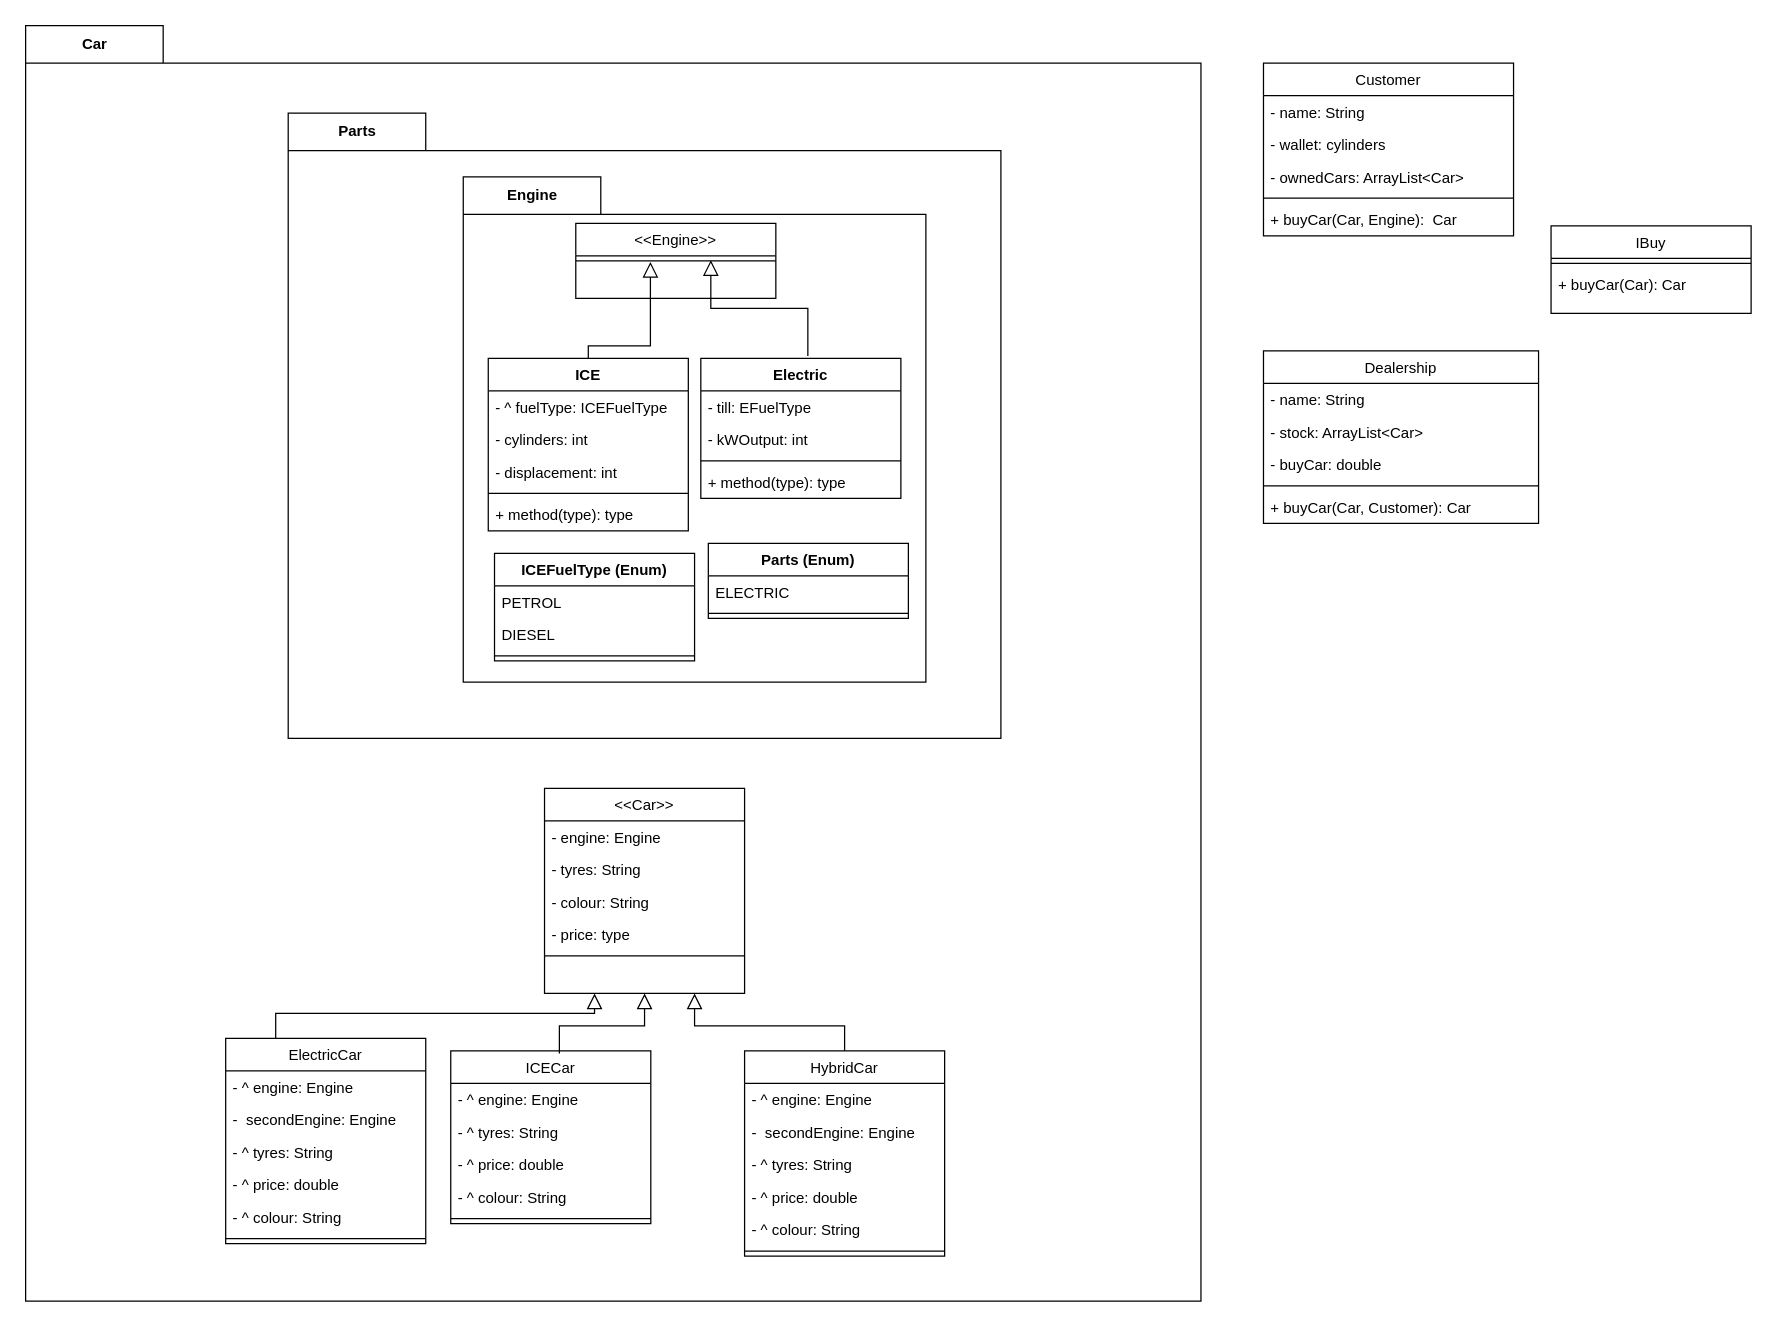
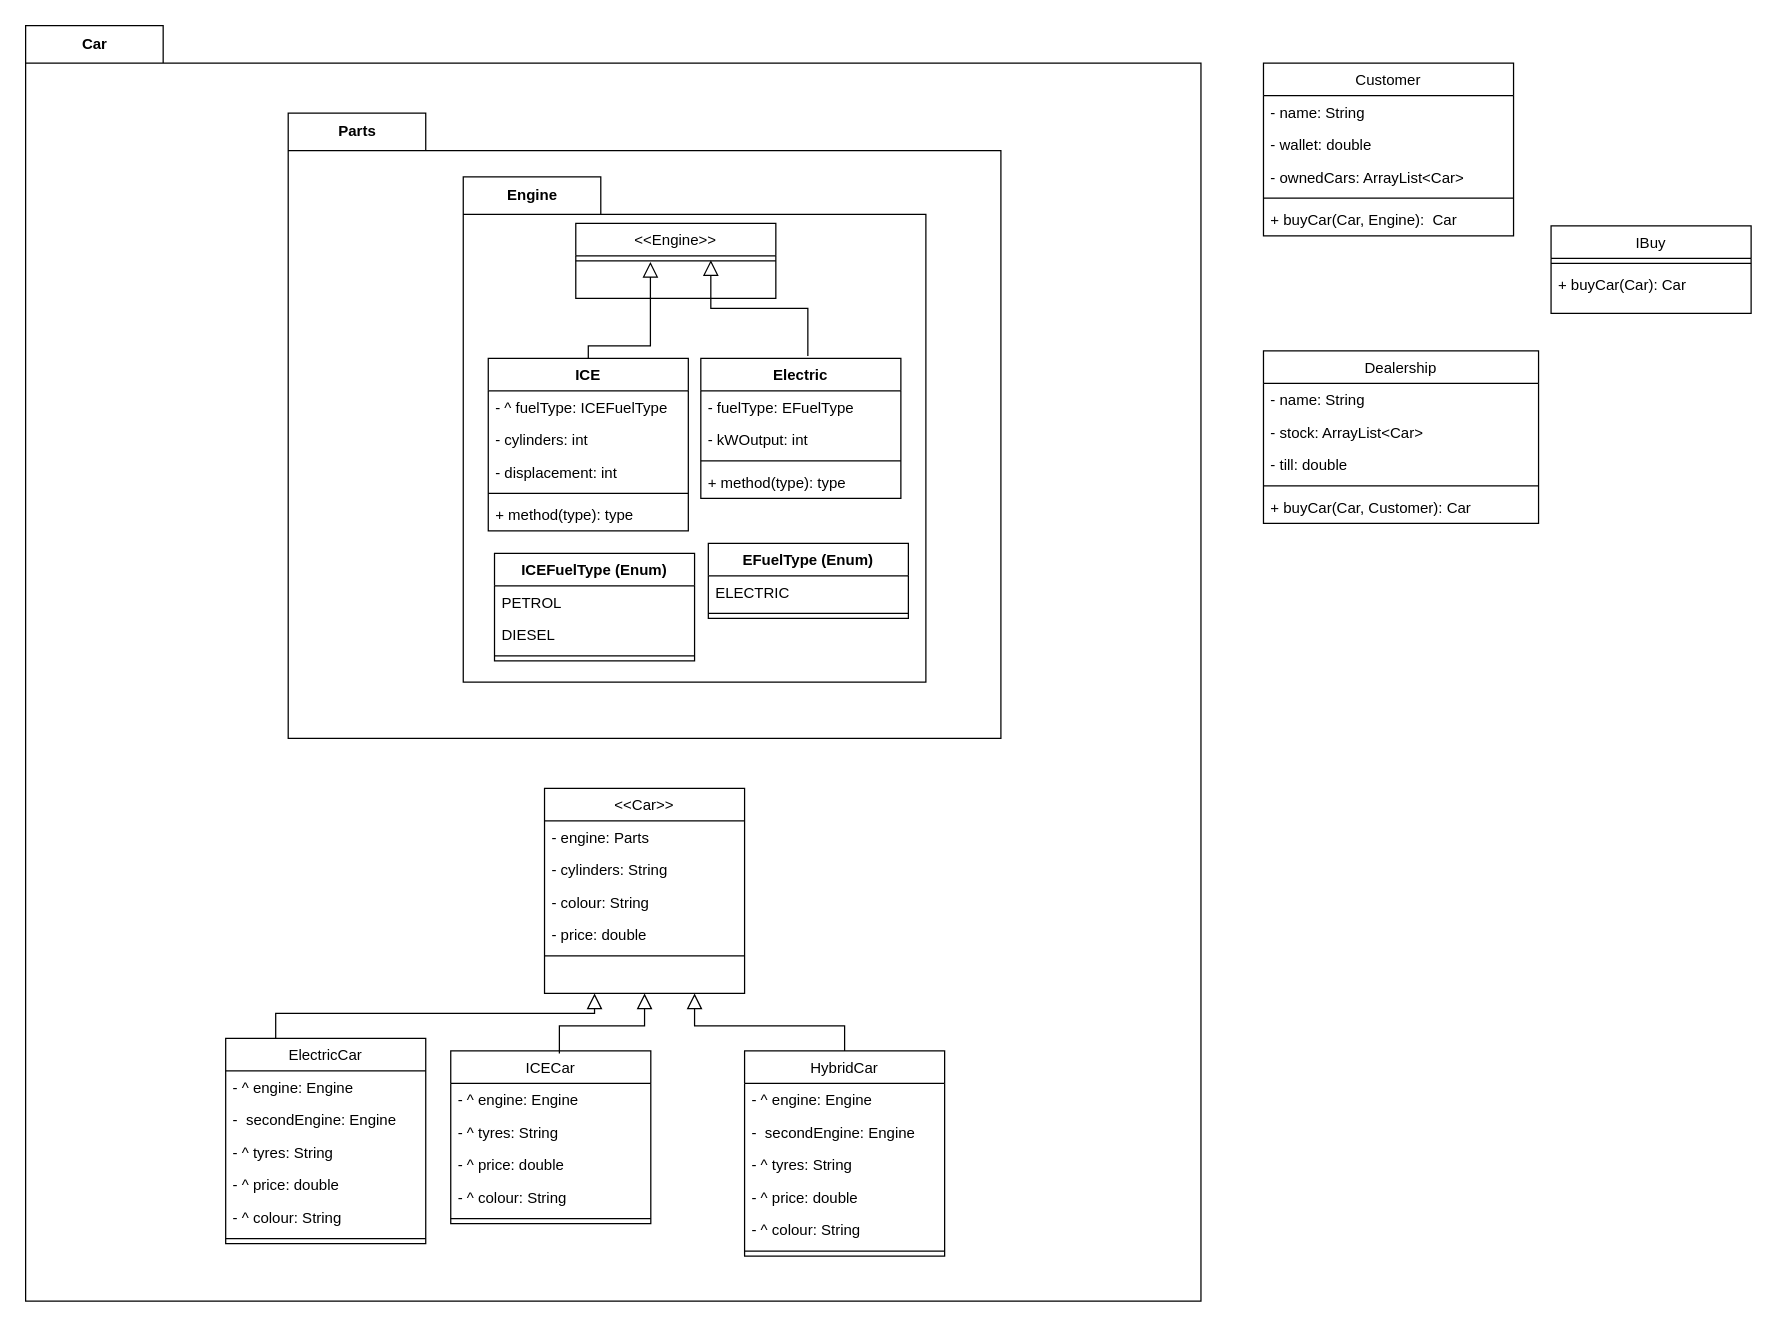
node "- wallet: cylinders": label "- wallet: cylinders" -> "- wallet: double"
node "- till: EFuelType": label "- till: EFuelType" -> "- fuelType: EFuelType"
node "- buyCar: double": label "- buyCar: double" -> "- till: double"
node "Parts (Enum)": label "Parts (Enum)" -> "EFuelType (Enum)"
node "- engine: Engine": label "- engine: Engine" -> "- engine: Parts"
node "- tyres: String": label "- tyres: String" -> "- cylinders: String"
node "- price: type": label "- price: type" -> "- price: double"
